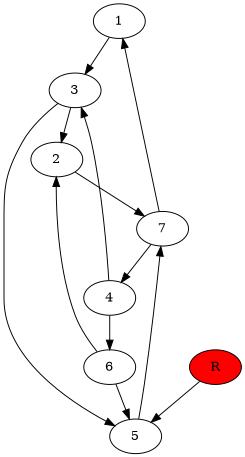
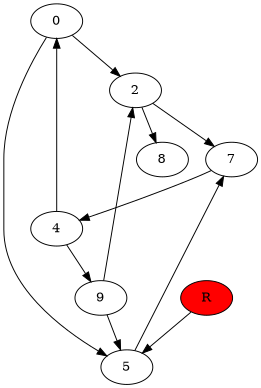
node "1": removed
node "3": label "3" -> "0"
node "8": added
node "6": label "6" -> "9"
